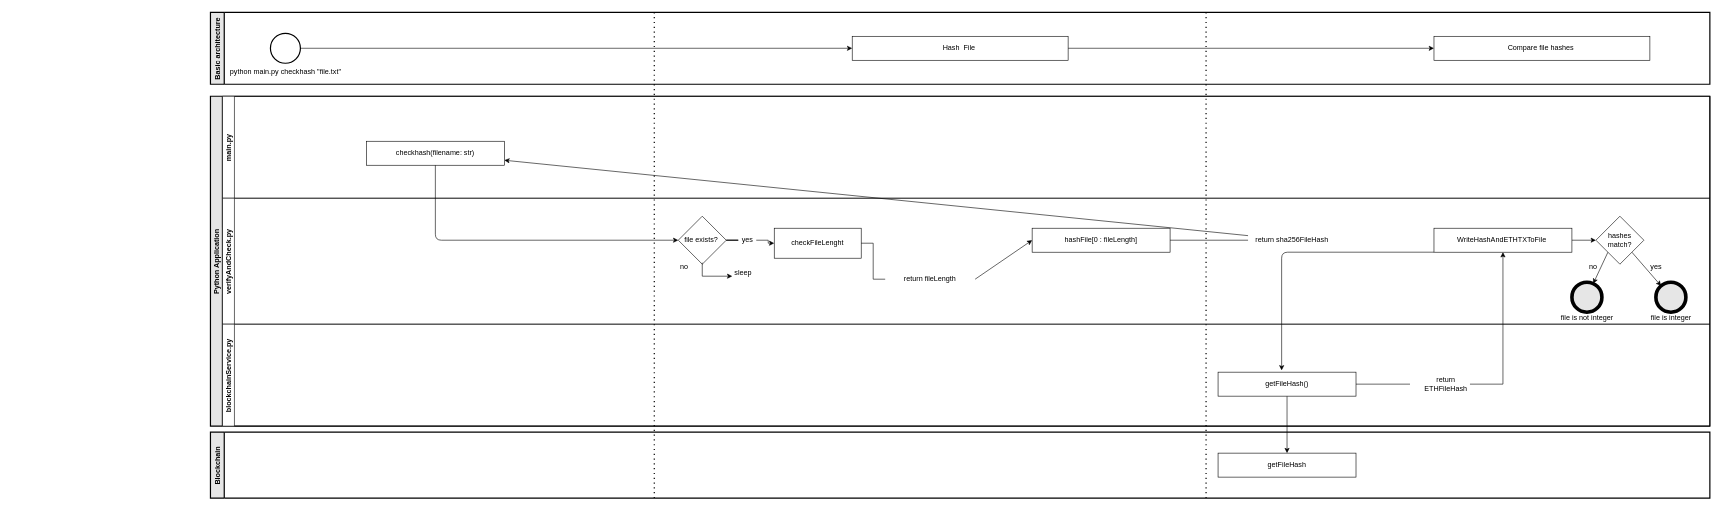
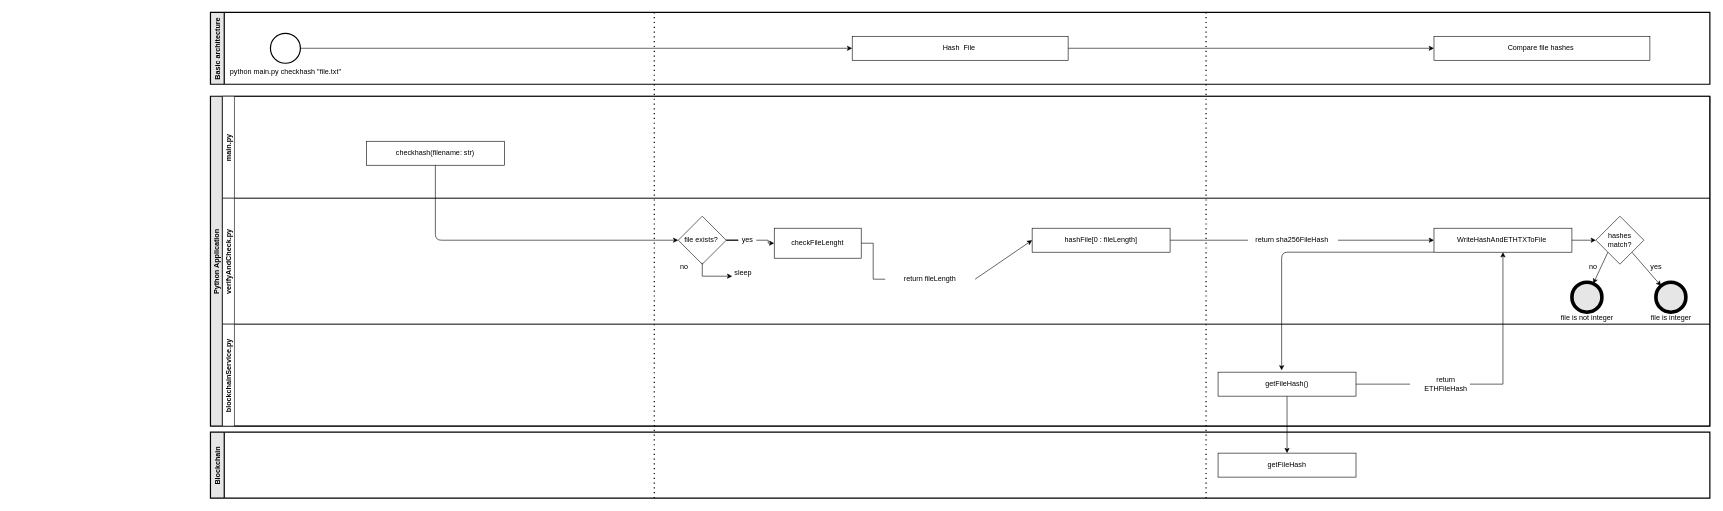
edge "return sha256FileHash" -> "checkhash(filename: str)": now "return sha256FileHash" -> "WriteHashAndETHTXToFile"
